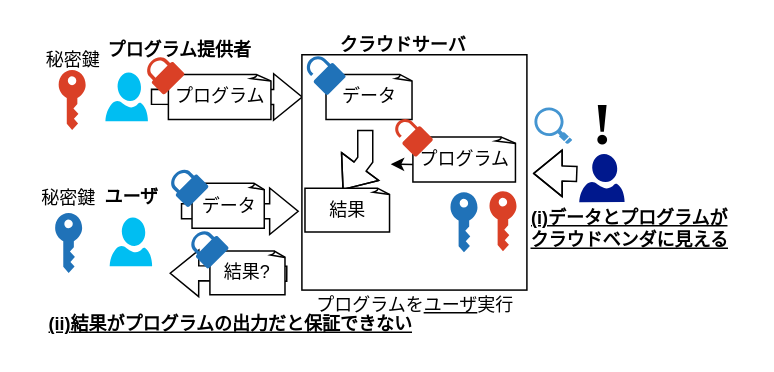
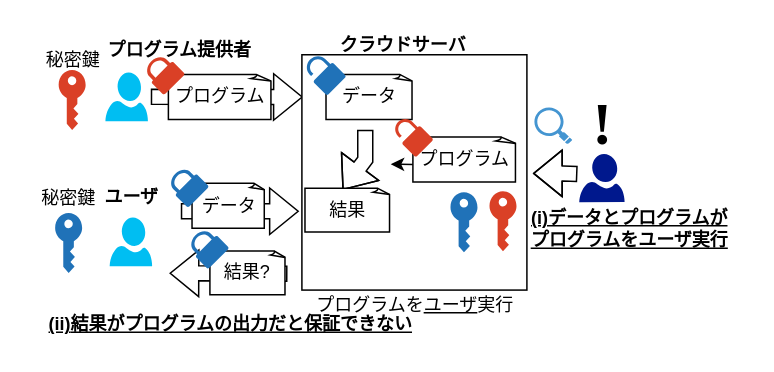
node "(i)データとプログラムが クラウドベンダに見える": label "(i)データとプログラムが クラウドベンダに見える" -> "(i)データとプログラムが プログラムをユーザ実行"
